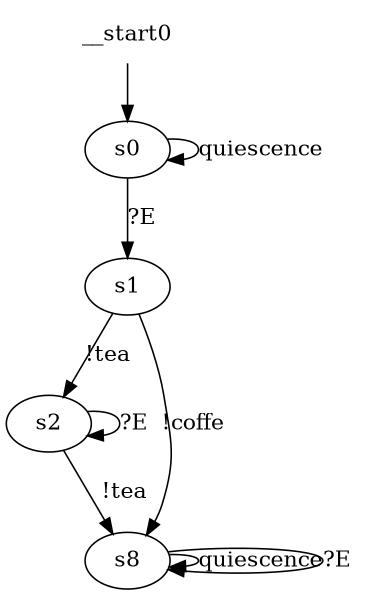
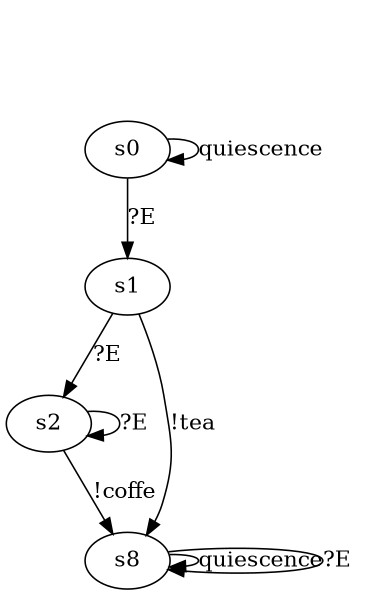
node "__start0": removed
edge "s1" -> "s2": label "!tea" -> "?E"
edge "s1" -> "s8": label "!coffe" -> "!tea"
edge "s2" -> "s8": label "!tea" -> "!coffe"
